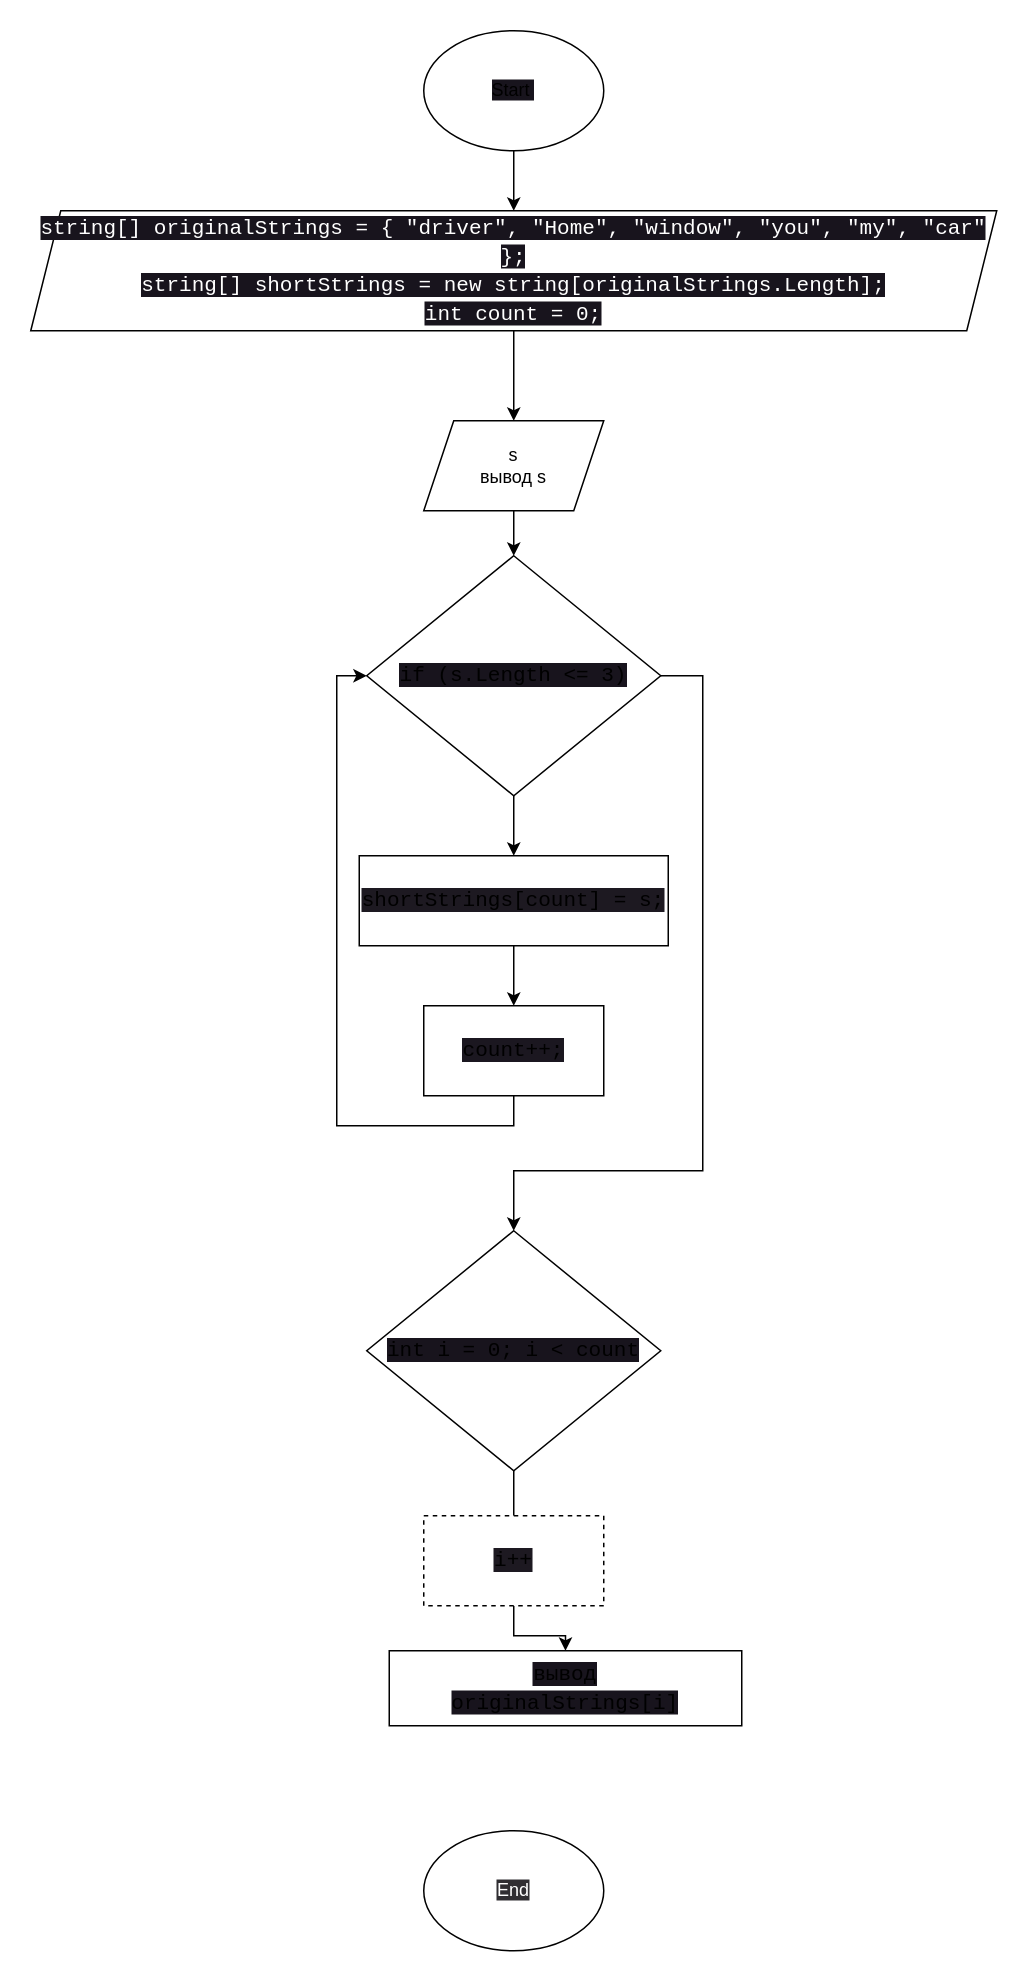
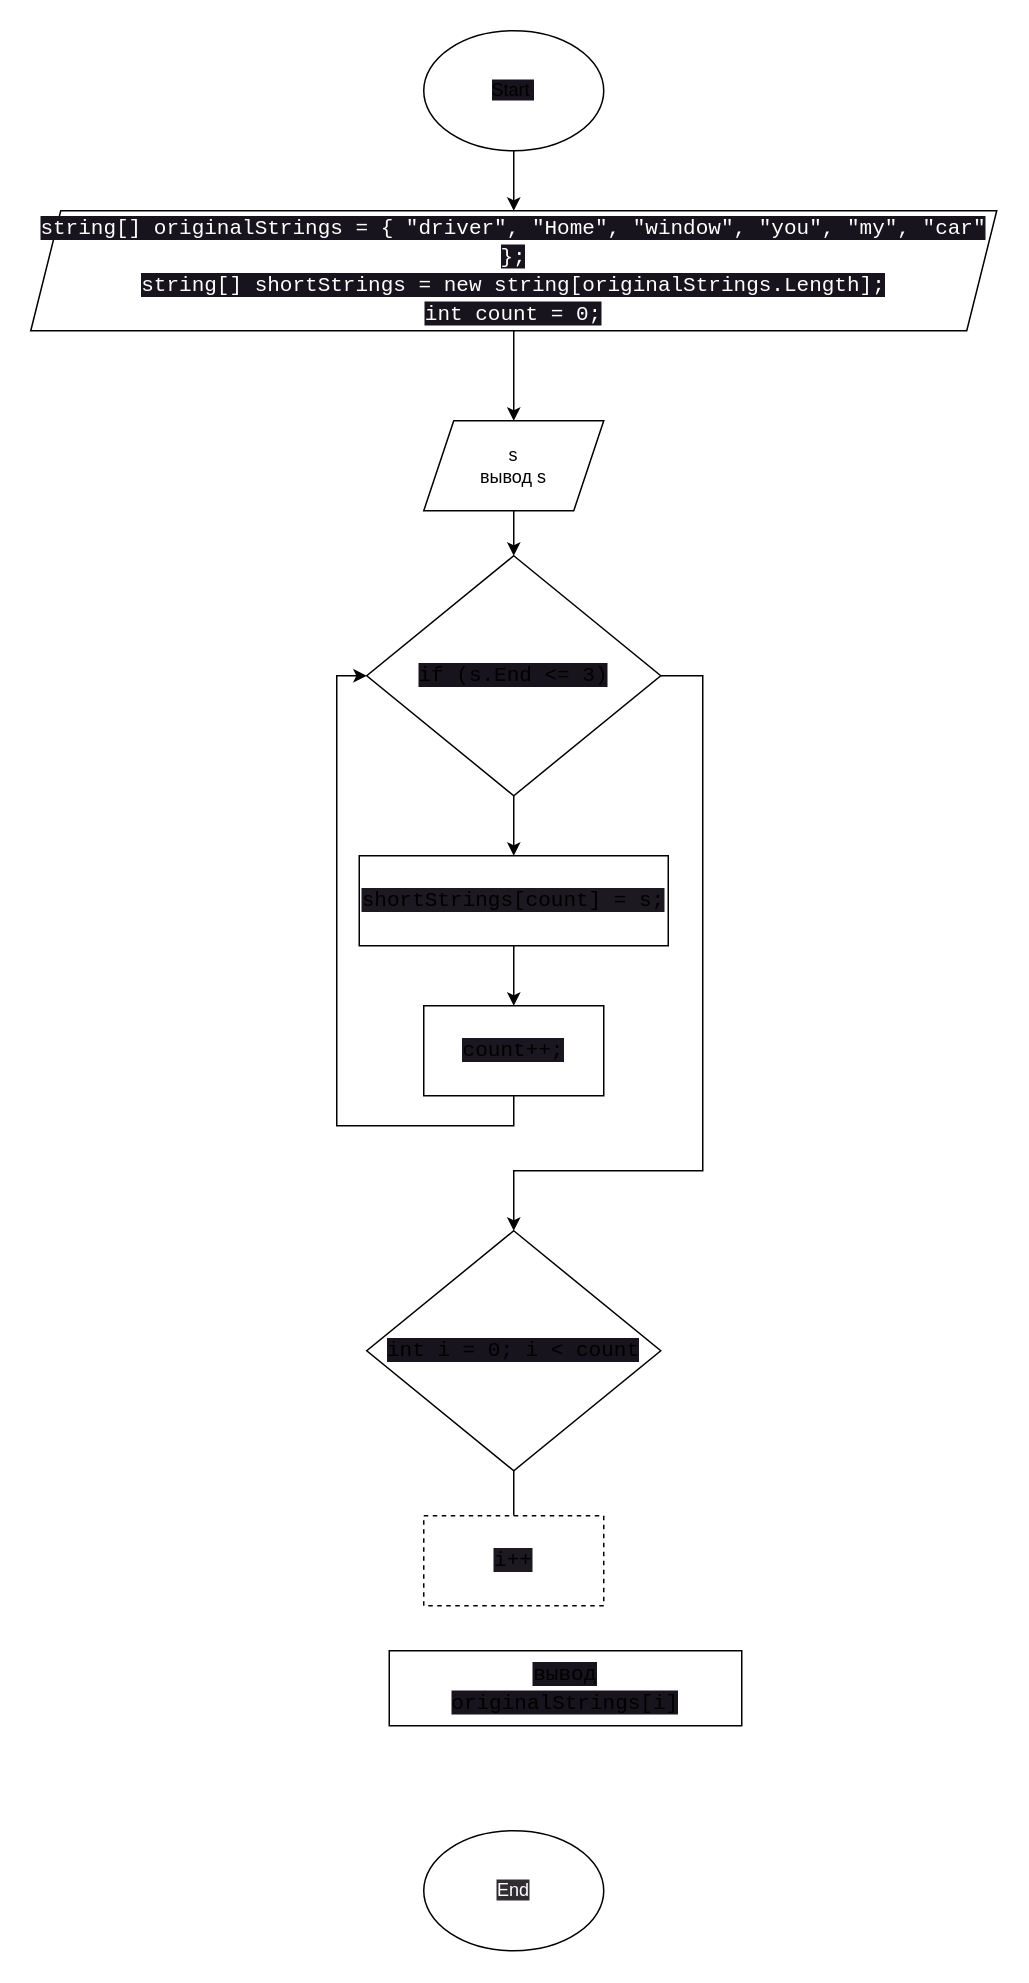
node "if (s.Length <= 3)": label "if (s.Length <= 3)" -> "if (s.End <= 3)"
edge "i++" -> "вывод originalStrings[i]": removed
